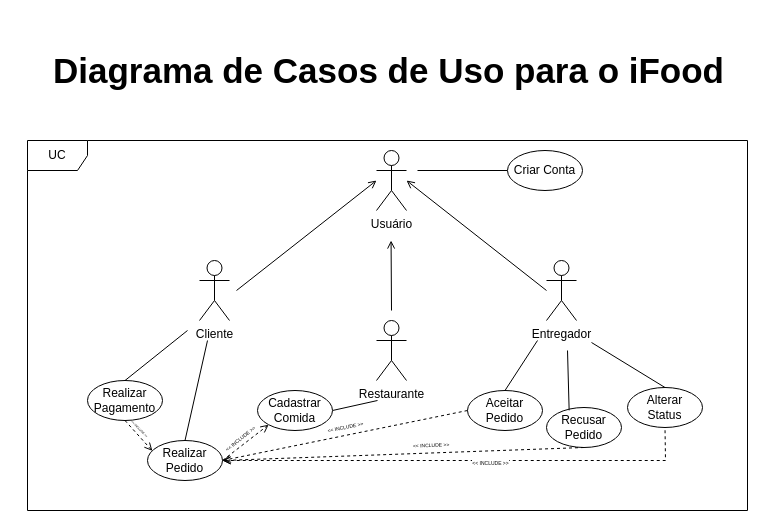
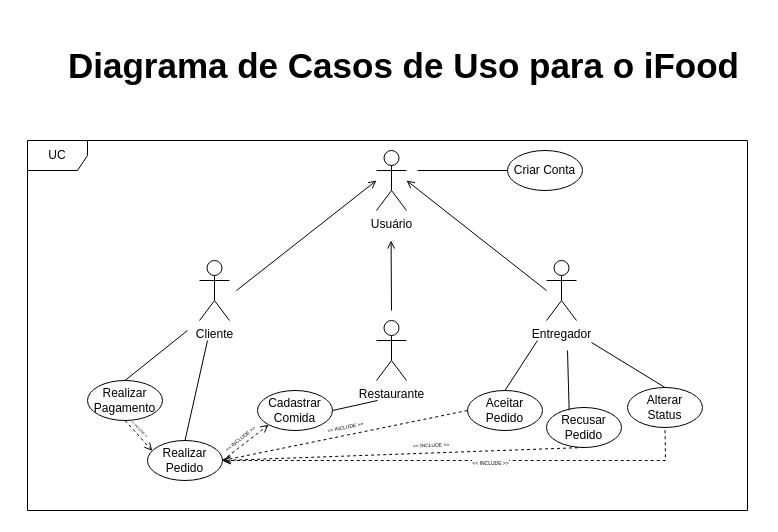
node "Diagrama de Casos de Uso para o iFood": moved (389, 71) -> (404, 66)
